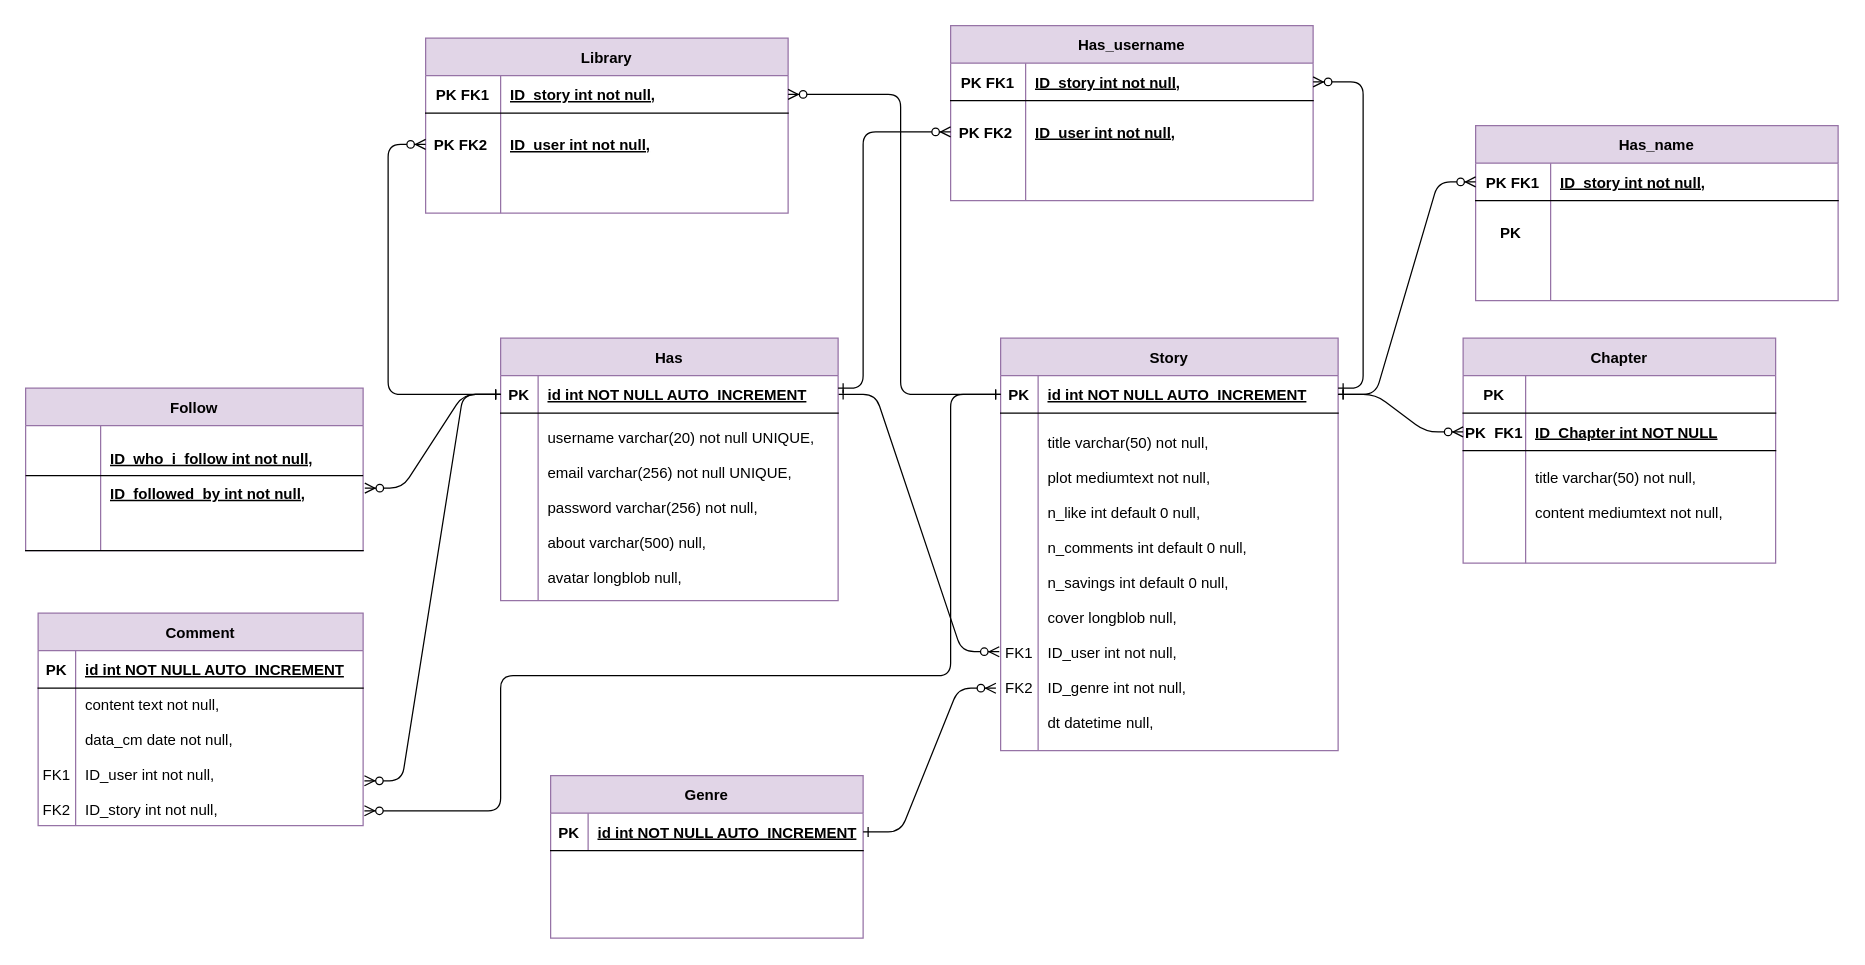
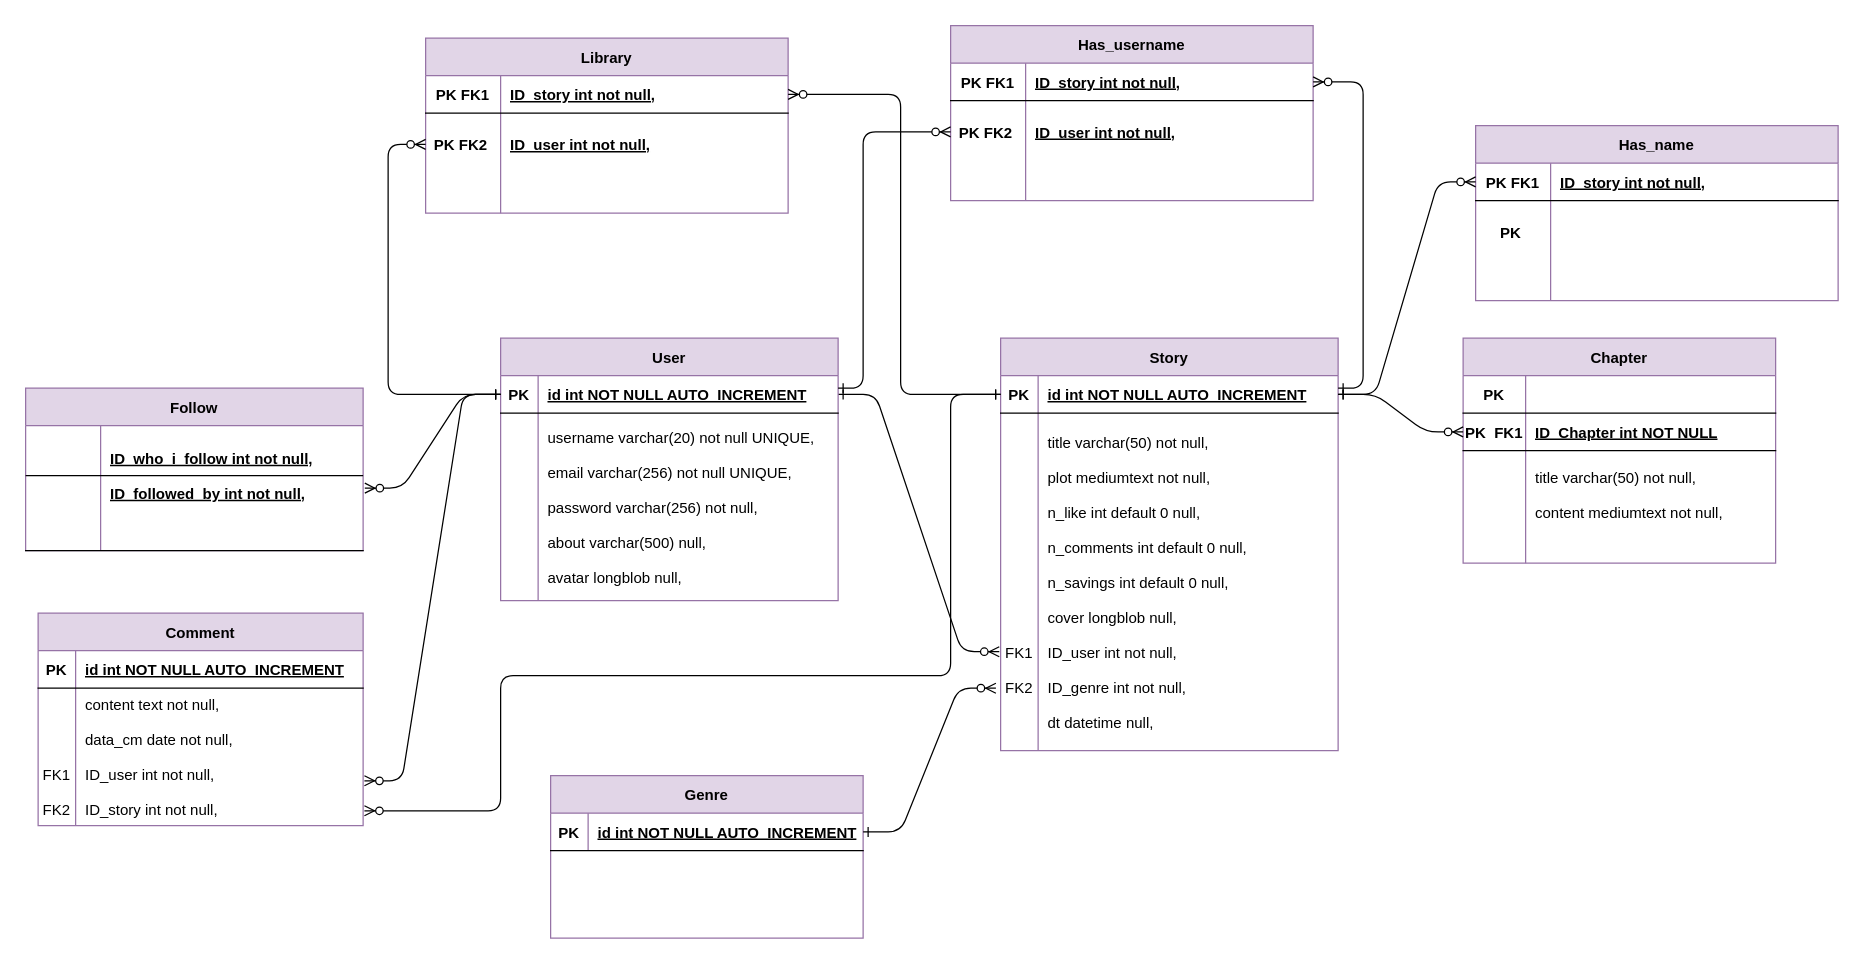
node "Has": label "Has" -> "User"
